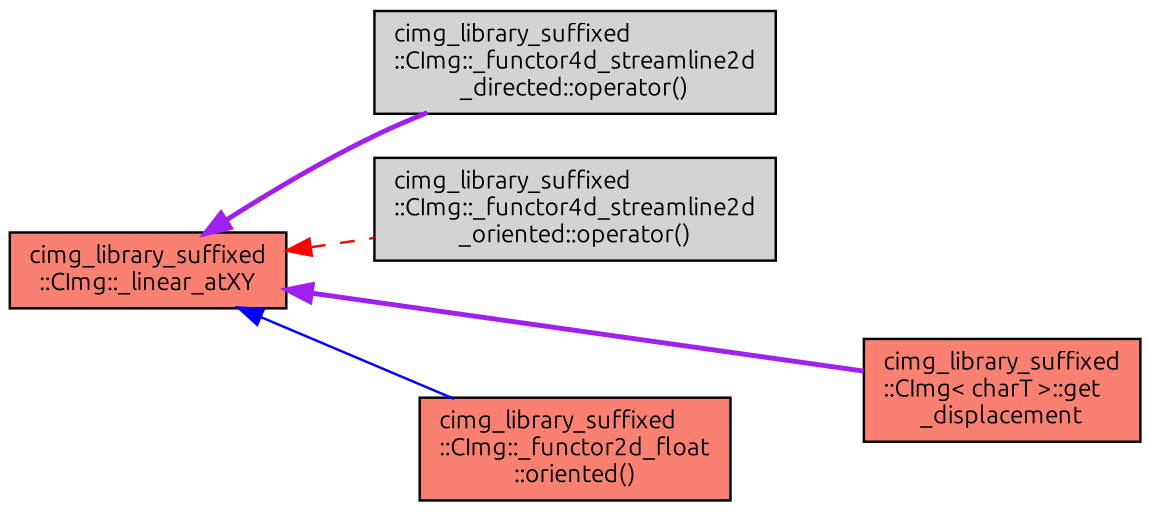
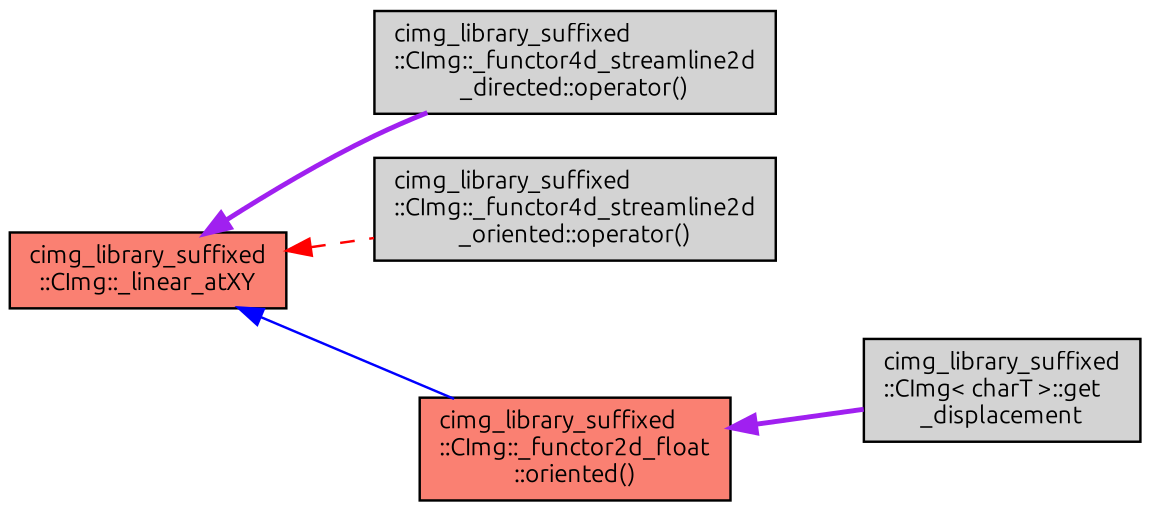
edge "cimg_library_suffixed ::CImg< charT >::get _displacement" -> "cimg_library_suffixed ::CImg::_linear_atXY": now "cimg_library_suffixed ::CImg< charT >::get _displacement" -> "cimg_library_suffixed ::CImg::_functor2d_float ::oriented()"
node "cimg_library_suffixed ::CImg< charT >::get _displacement": fillcolor salmon -> lightgrey
